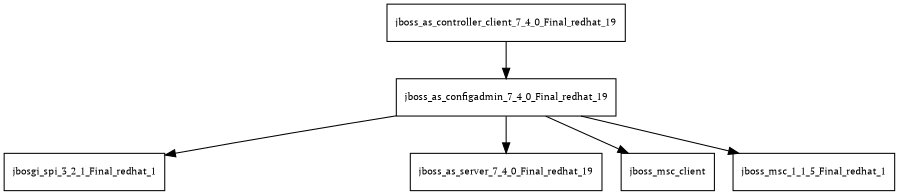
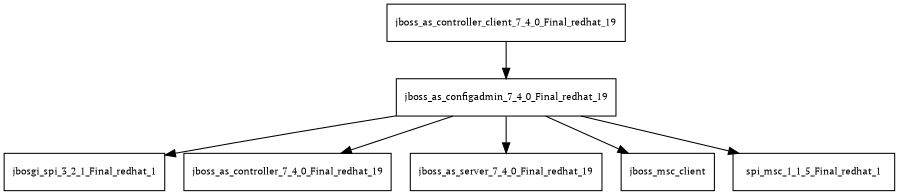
node "jboss_as_controller_7_4_0_Final_redhat_19": added
node "jboss_msc_1_1_5_Final_redhat_1": label "jboss_msc_1_1_5_Final_redhat_1" -> "spi_msc_1_1_5_Final_redhat_1"
